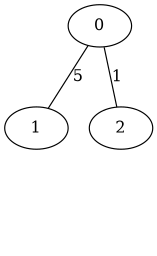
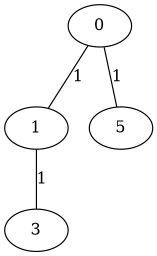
edge "0" -- "1": label "5" -> "1"
node "2": label "2" -> "5"
node "3": added
